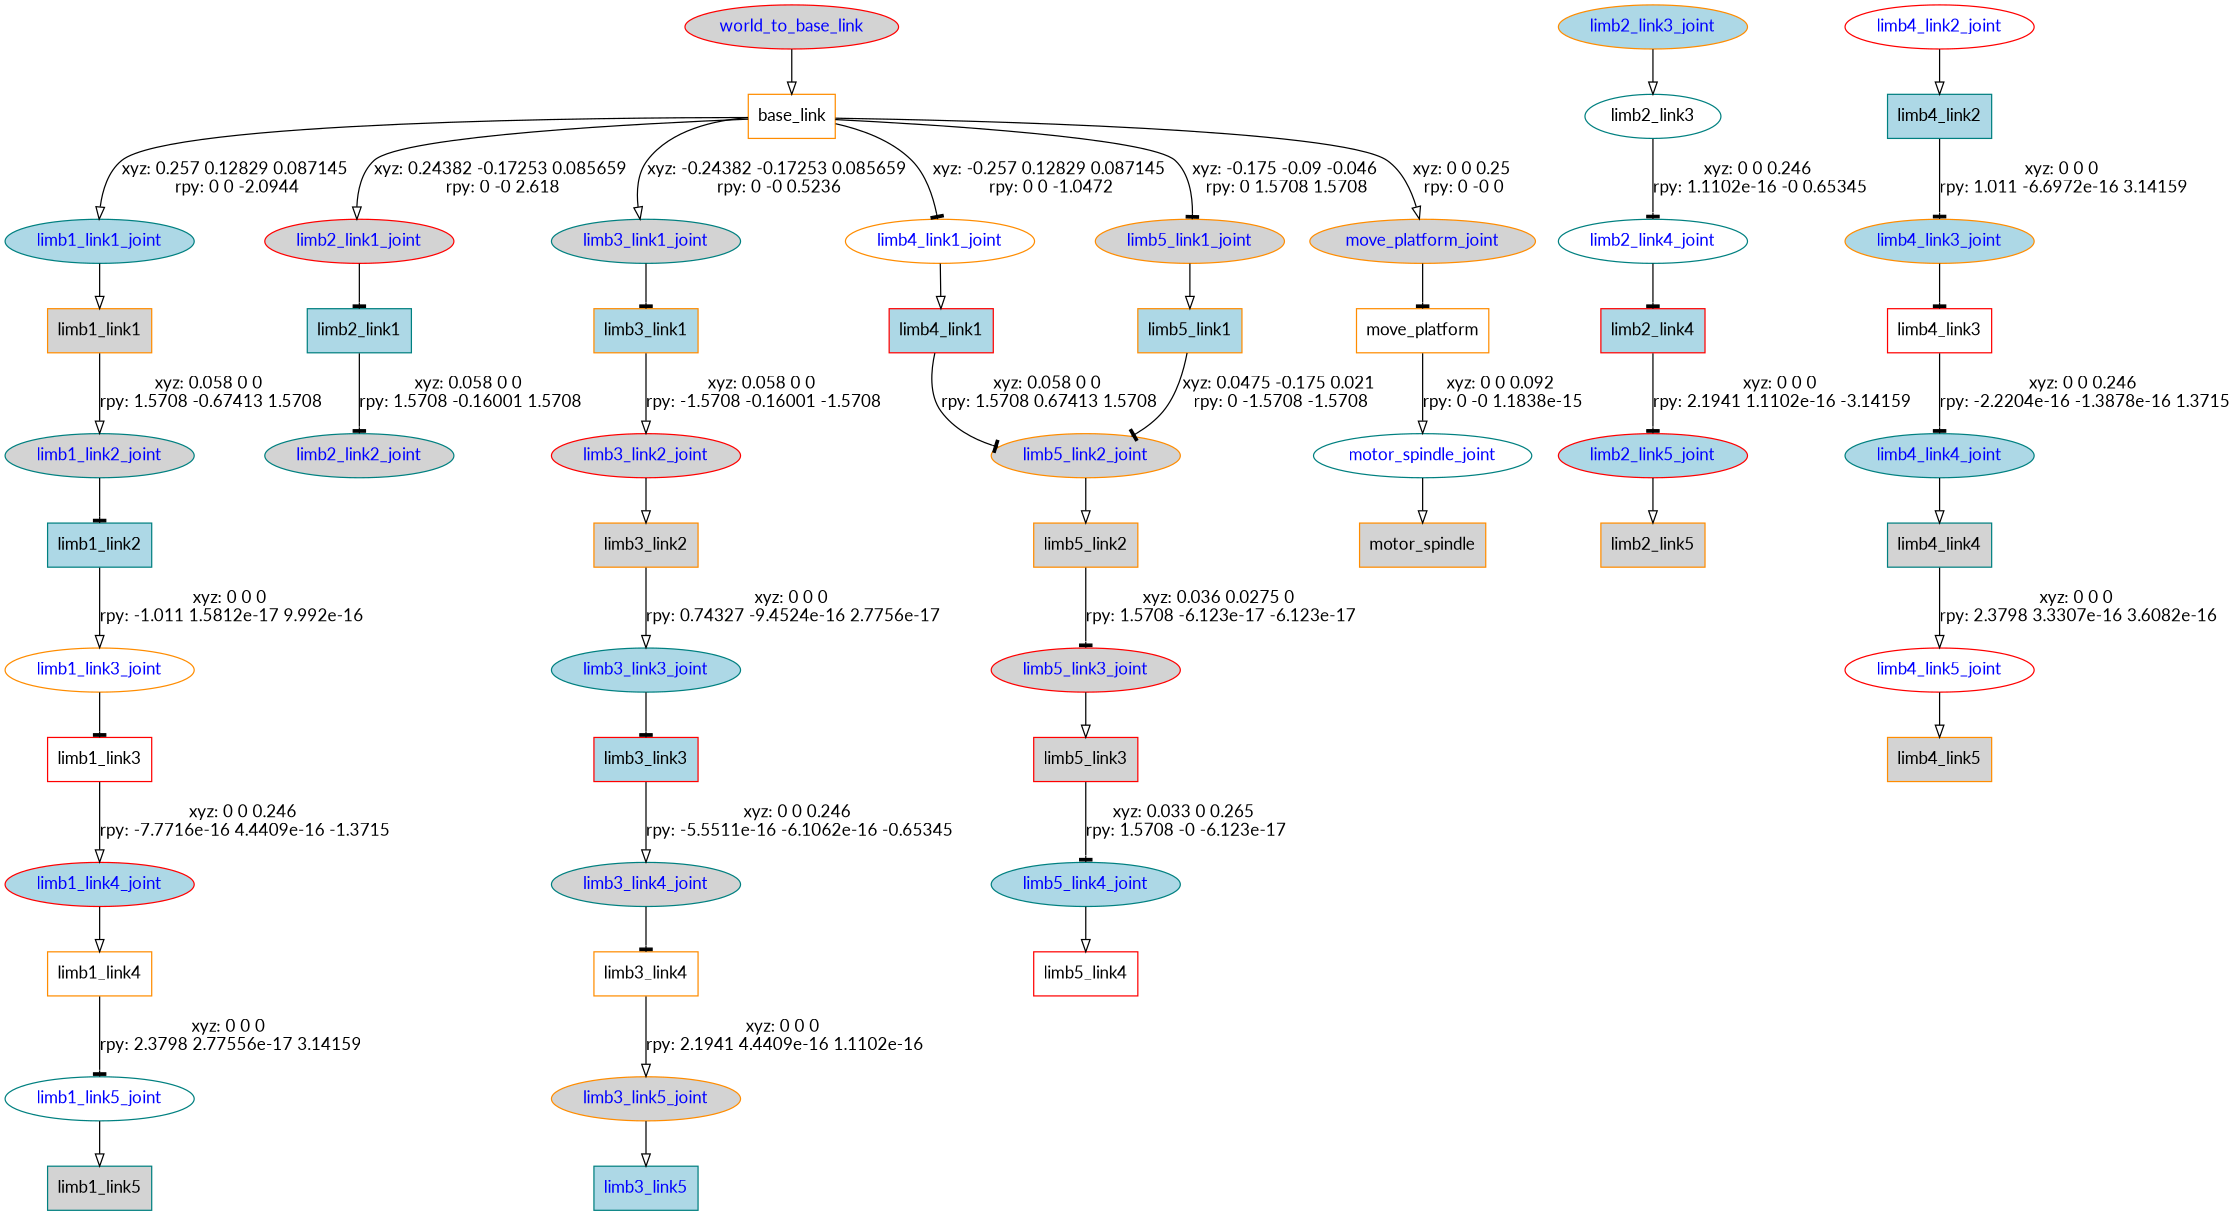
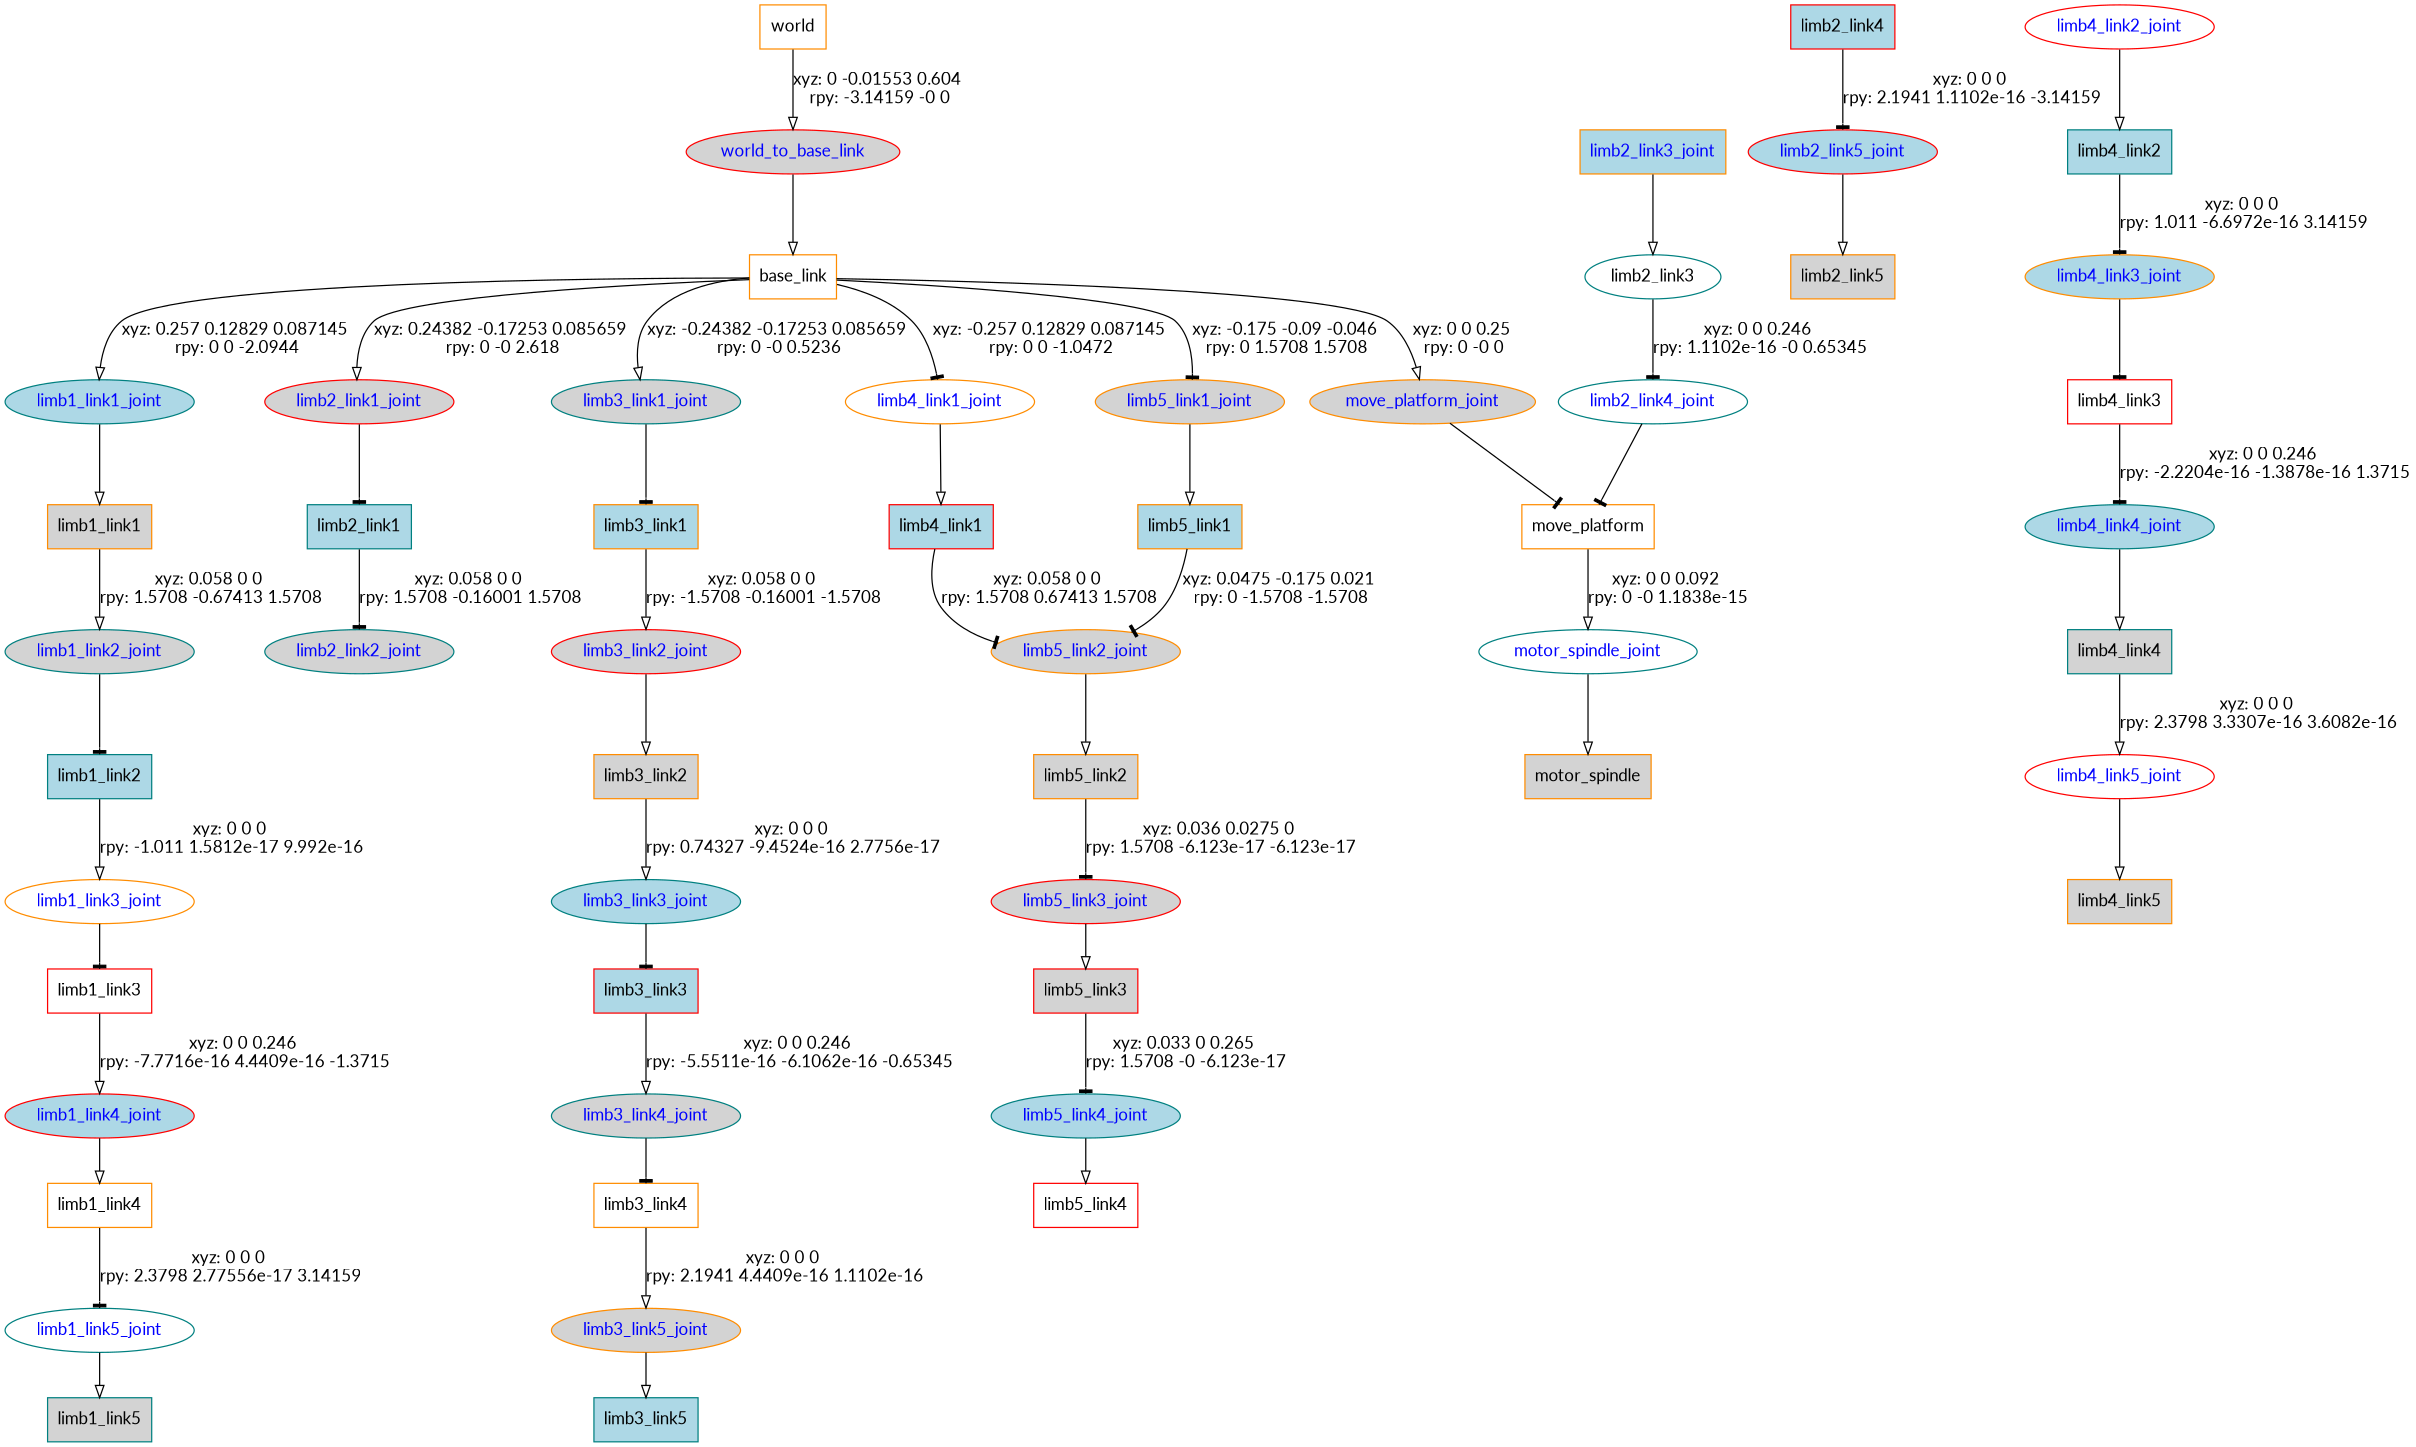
node "world": added
node "limb2_link3_joint": shape ellipse -> box
edge "limb2_link4_joint" -> "limb2_link4": now "limb2_link4_joint" -> "move_platform"
node "limb3_link5": fontcolor blue -> black
